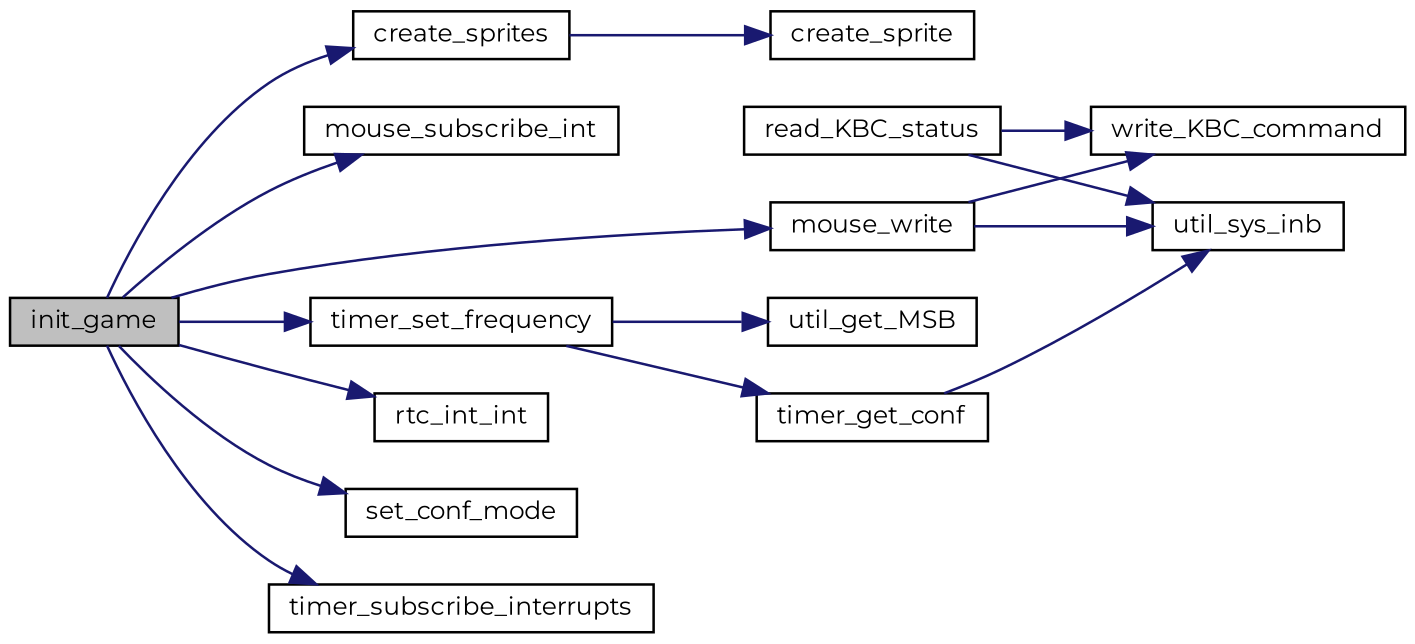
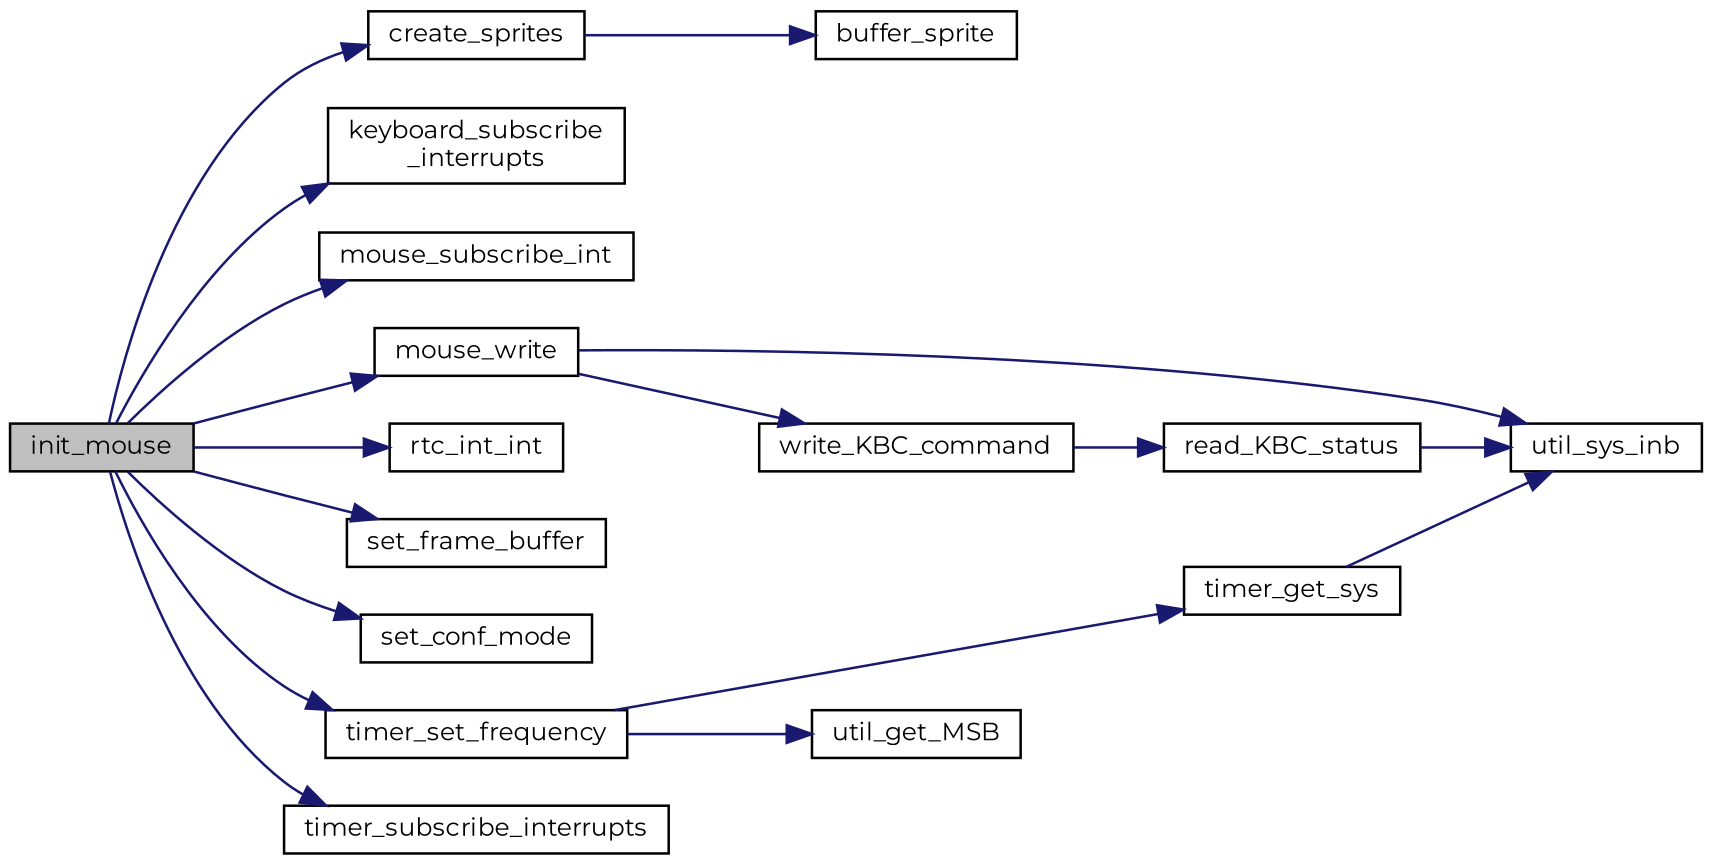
node "create_sprite": label "create_sprite" -> "buffer_sprite"
edge "read_KBC_status" -> "write_KBC_command": reversed
node "keyboard_subscribe _interrupts": added
node "init_game": label "init_game" -> "init_mouse"
node "timer_get_conf": label "timer_get_conf" -> "timer_get_sys"
node "set_frame_buffer": added
